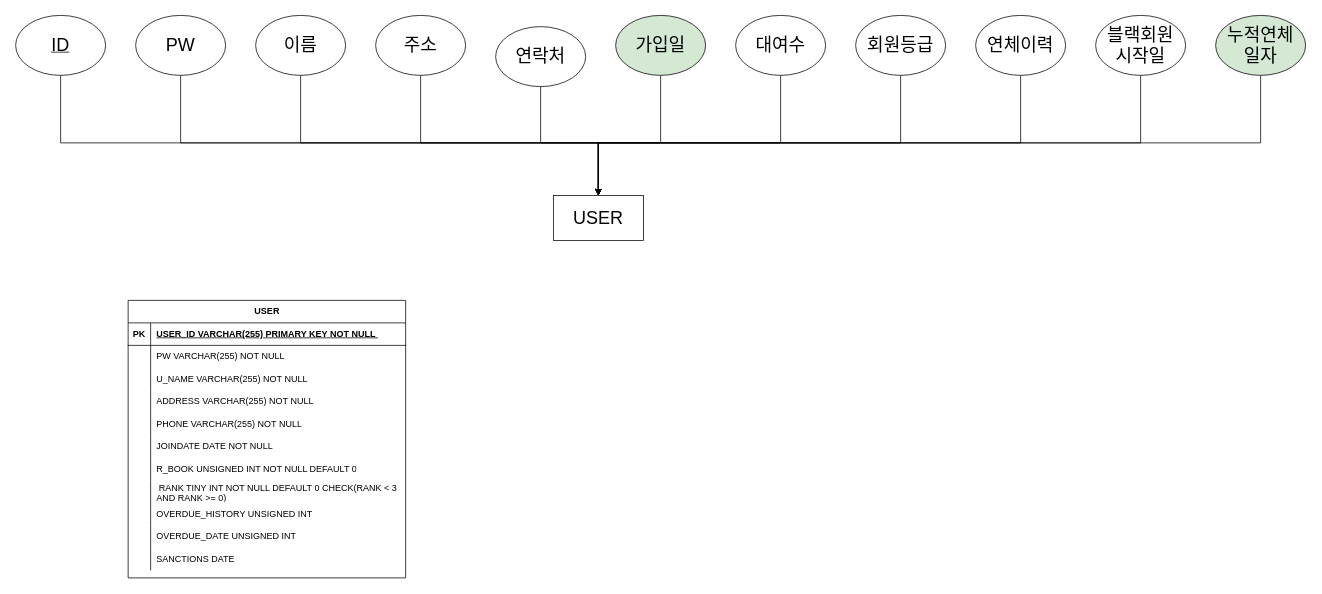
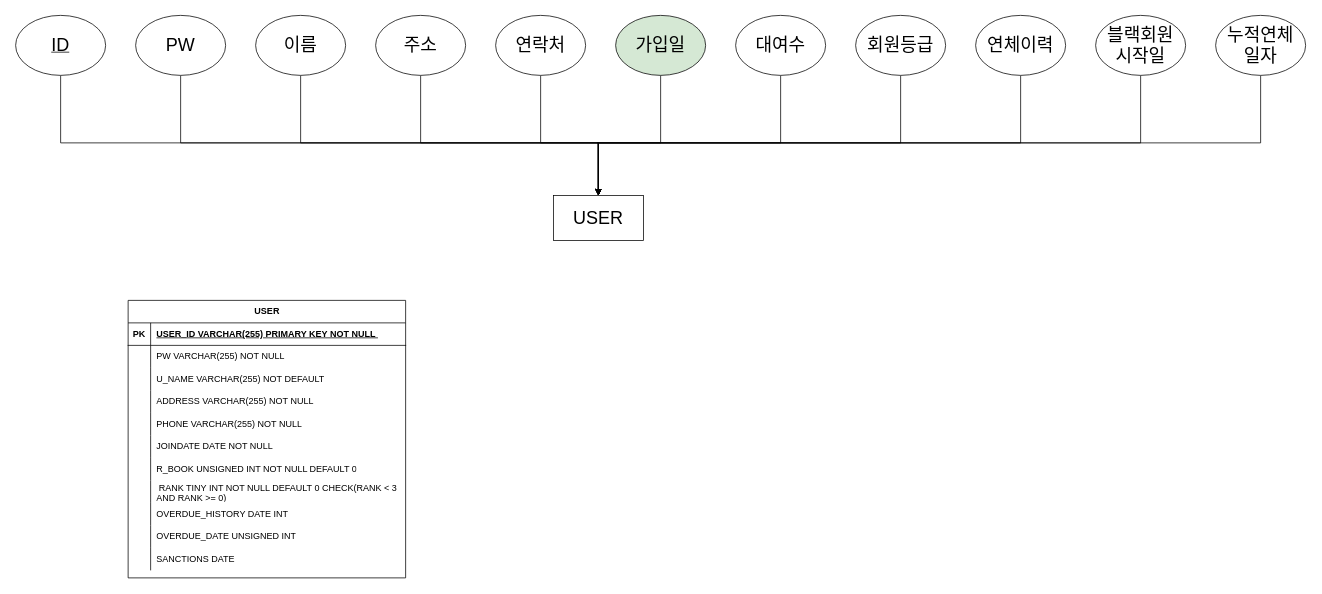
node "누적연체 일자": fillcolor #d5e8d4 -> #ffffff
node "연락처": moved (540, 57) -> (540, 45)
node "U_NAME VARCHAR(255) NOT NULL": label "U_NAME VARCHAR(255) NOT NULL" -> "U_NAME VARCHAR(255) NOT DEFAULT"
node "OVERDUE_HISTORY UNSIGNED INT": label "OVERDUE_HISTORY UNSIGNED INT" -> "OVERDUE_HISTORY DATE INT"
